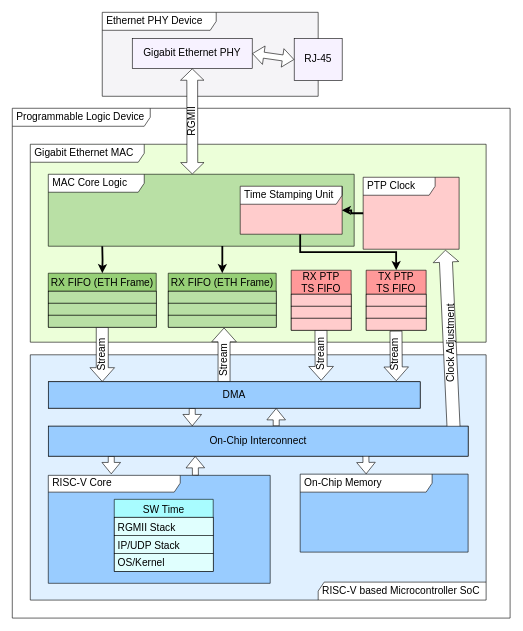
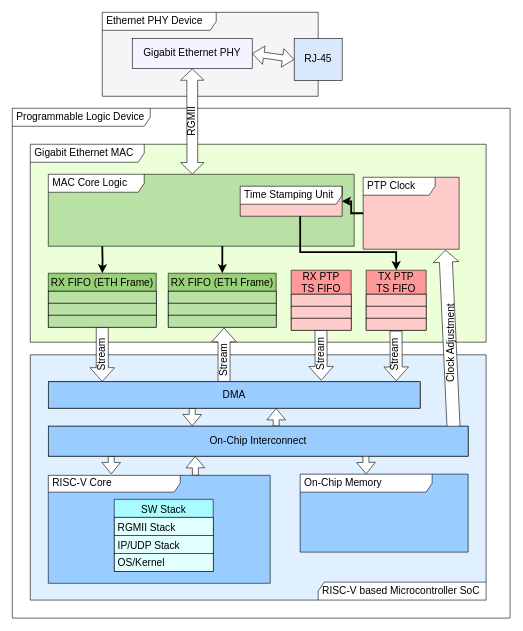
node "RJ-45": fillcolor #f7f2ff -> #dae8fc
node "Time Stamping Unit": size 102x48 -> 102x30
node "SW Time": label "SW Time" -> "SW Stack"
